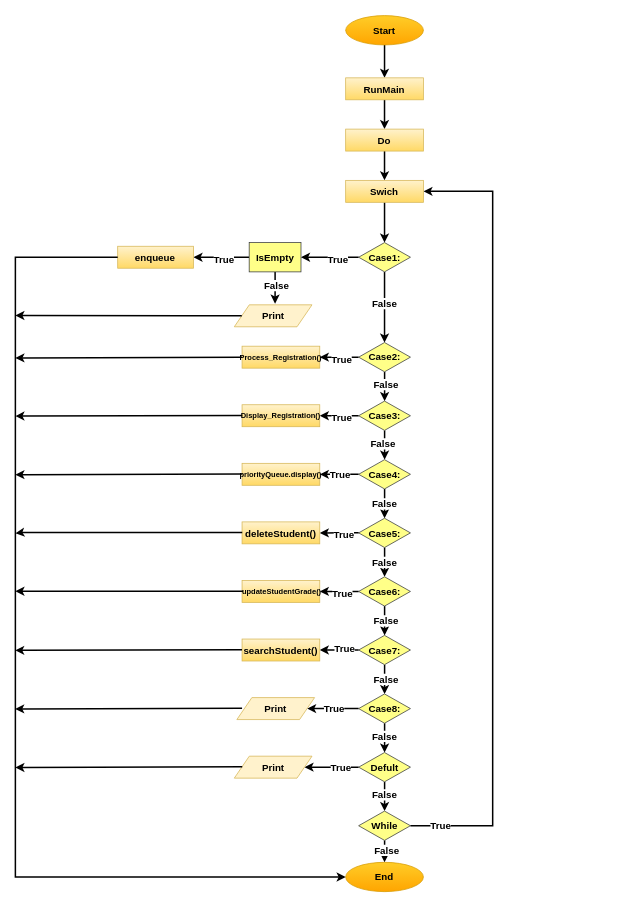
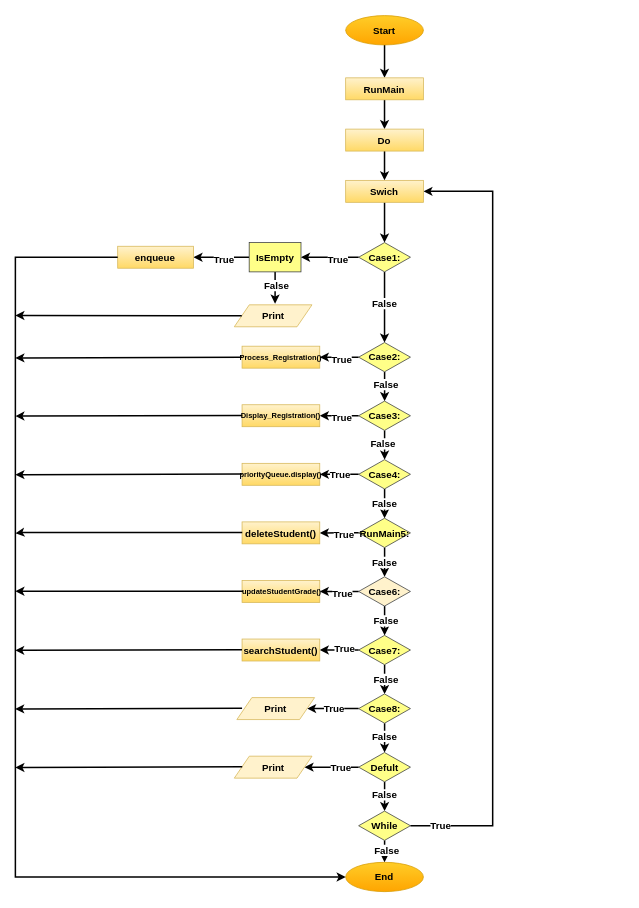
node "Case5:": label "Case5:" -> "RunMain5:"
node "Case6:": fillcolor #ffff88 -> #fff2cc
